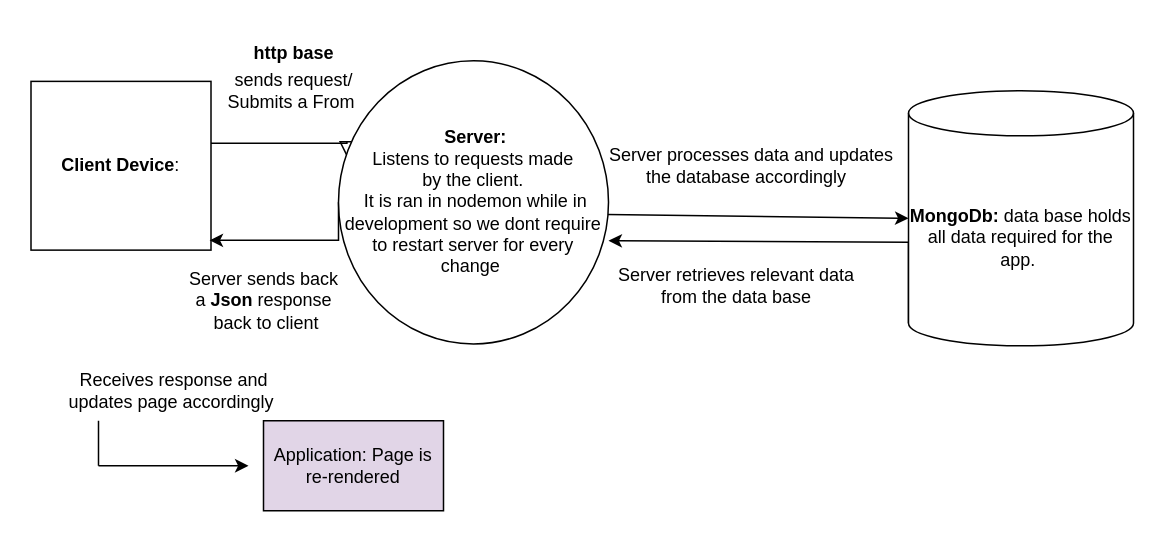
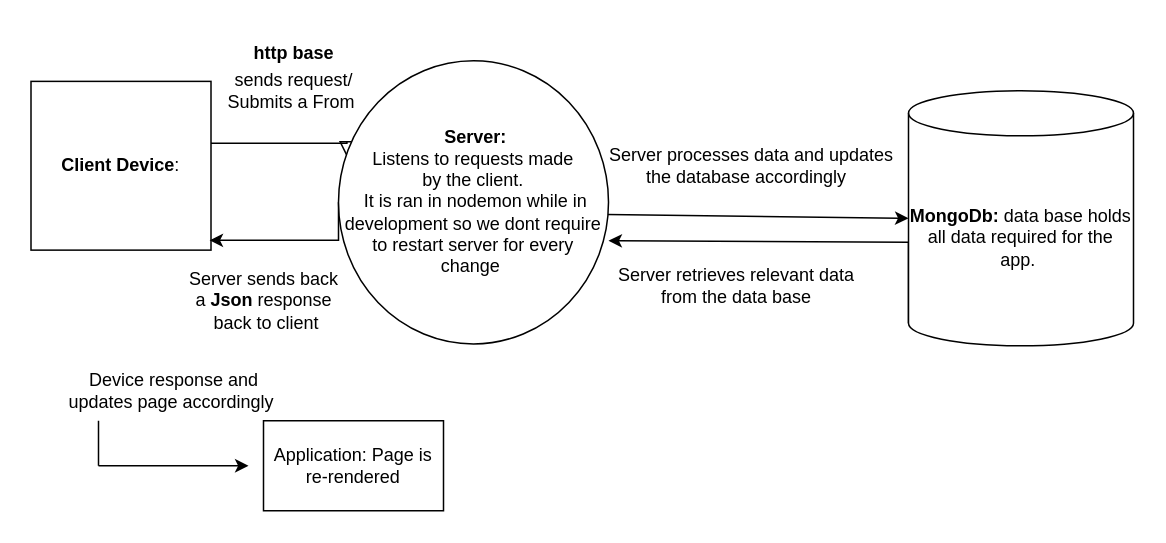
node "Receives response and updates page accordingly": label "Receives response and updates page accordingly" -> "Device response and updates page accordingly"
node "Application: Page is re-rendered": fillcolor #e1d5e7 -> #ffffff
